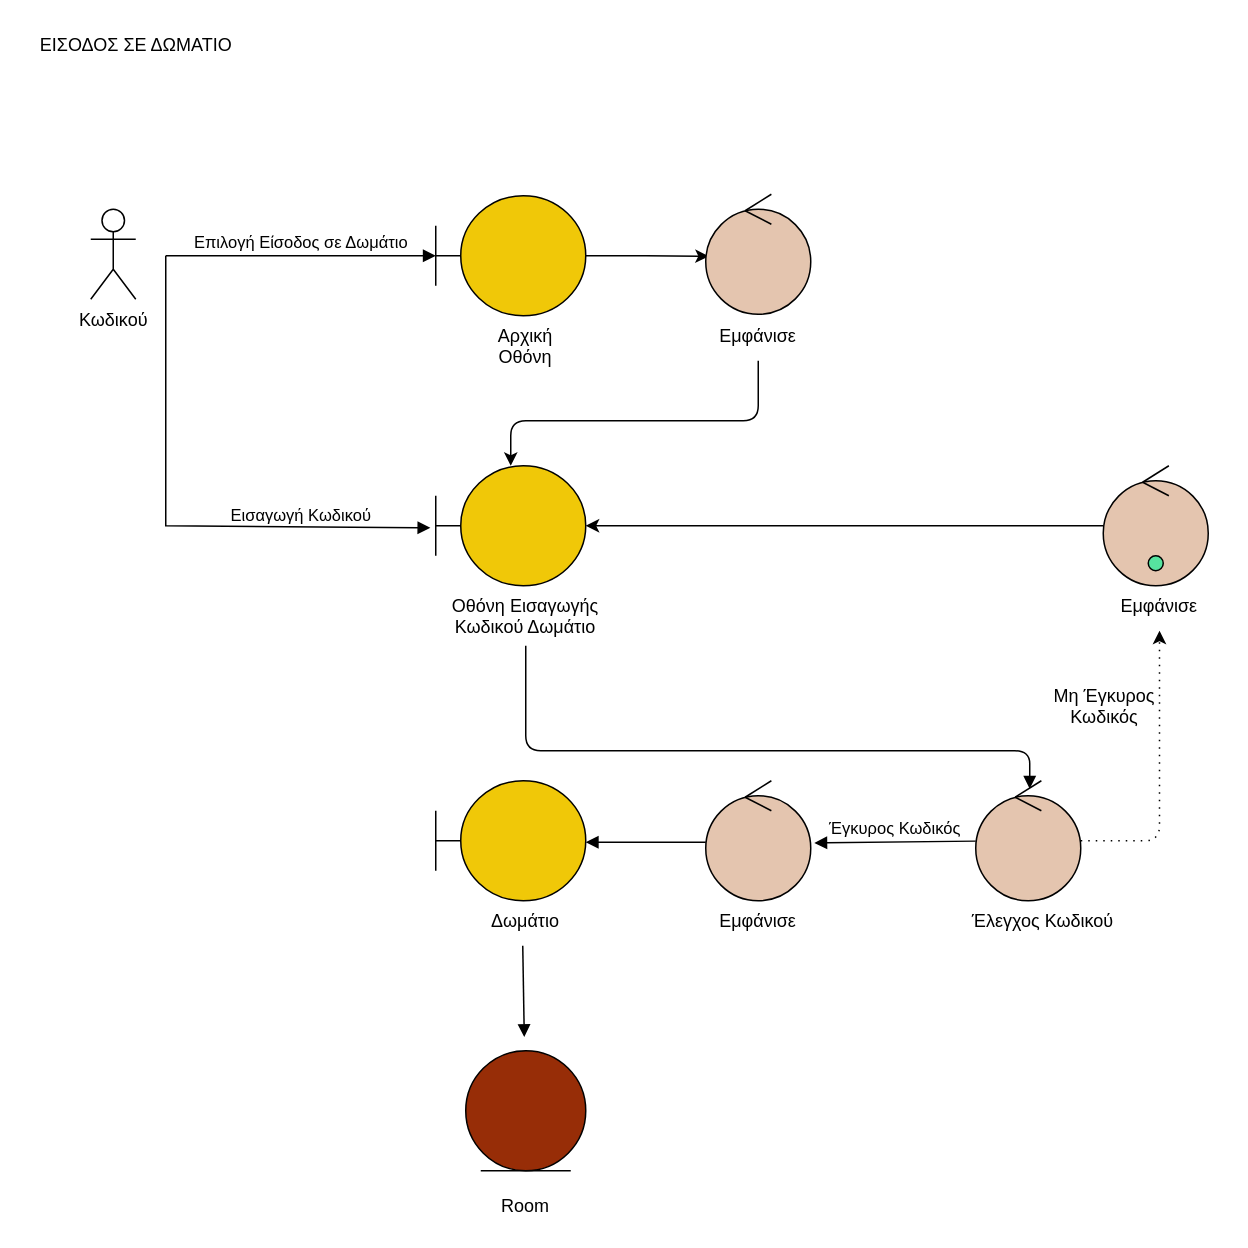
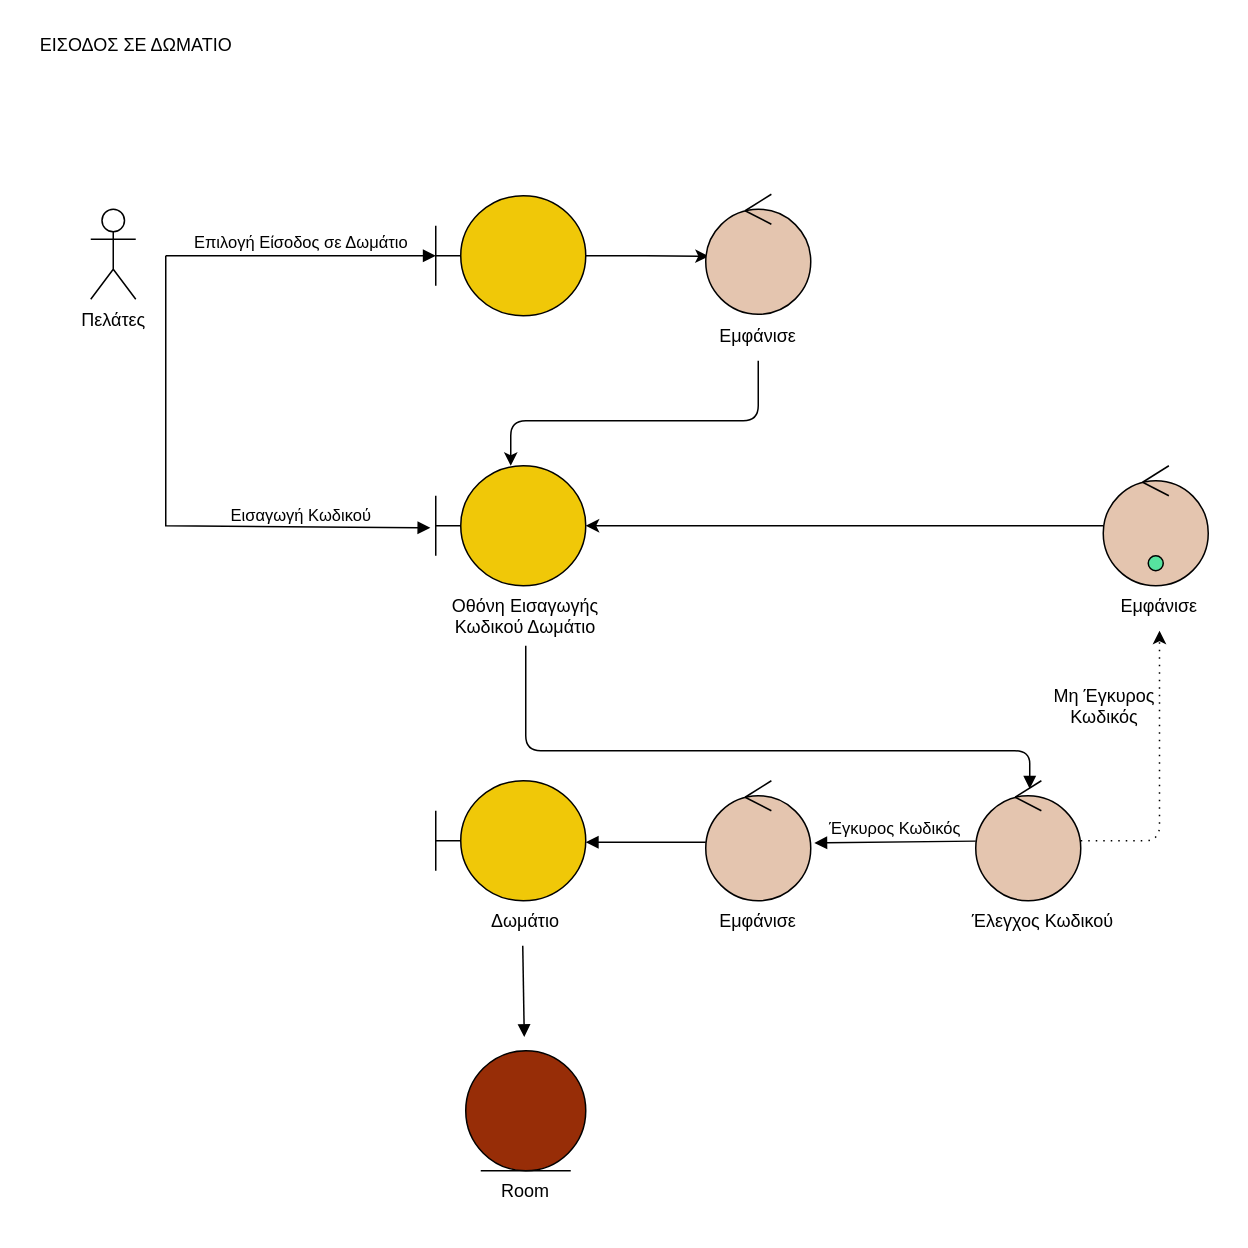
node "Κωδικού": label "Κωδικού" -> "Πελάτες"
node "ΑρχικήΟθόνη": removed
node "Room": moved (526, 1208) -> (526, 1193)
